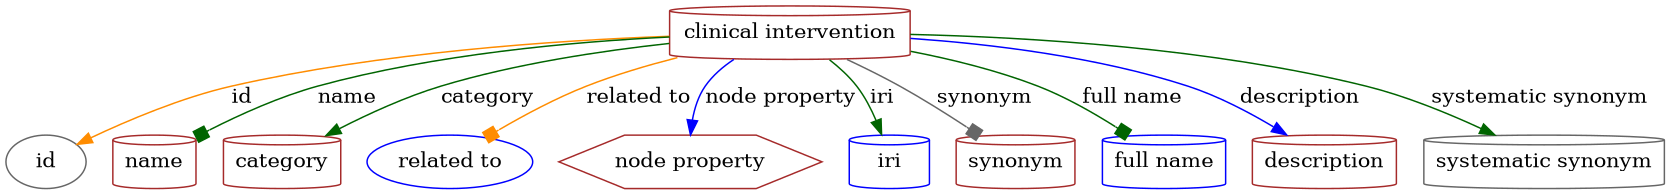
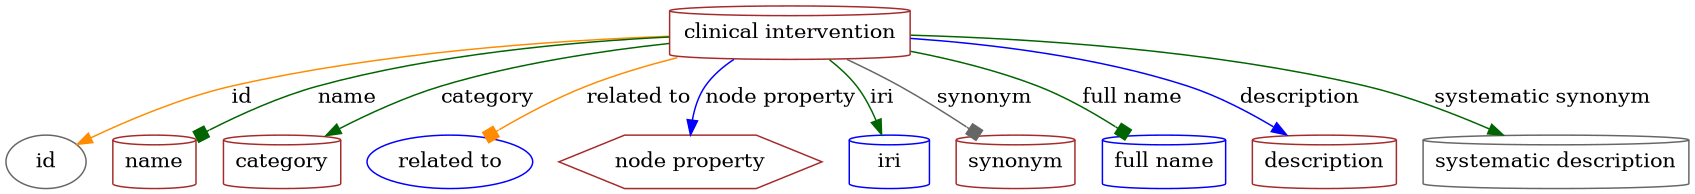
node "systematic synonym": label "systematic synonym" -> "systematic description"
